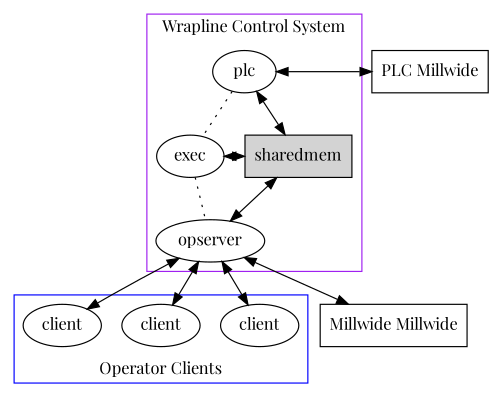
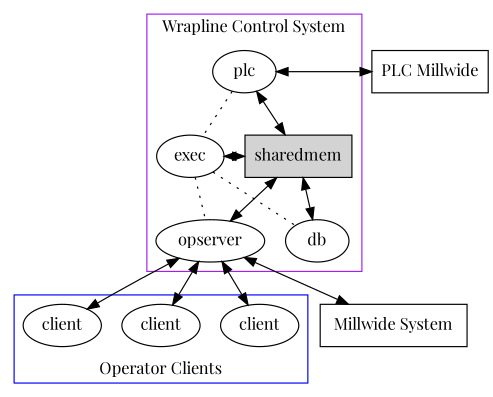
node "db": added
node "Millwide Millwide": label "Millwide Millwide" -> "Millwide System"
